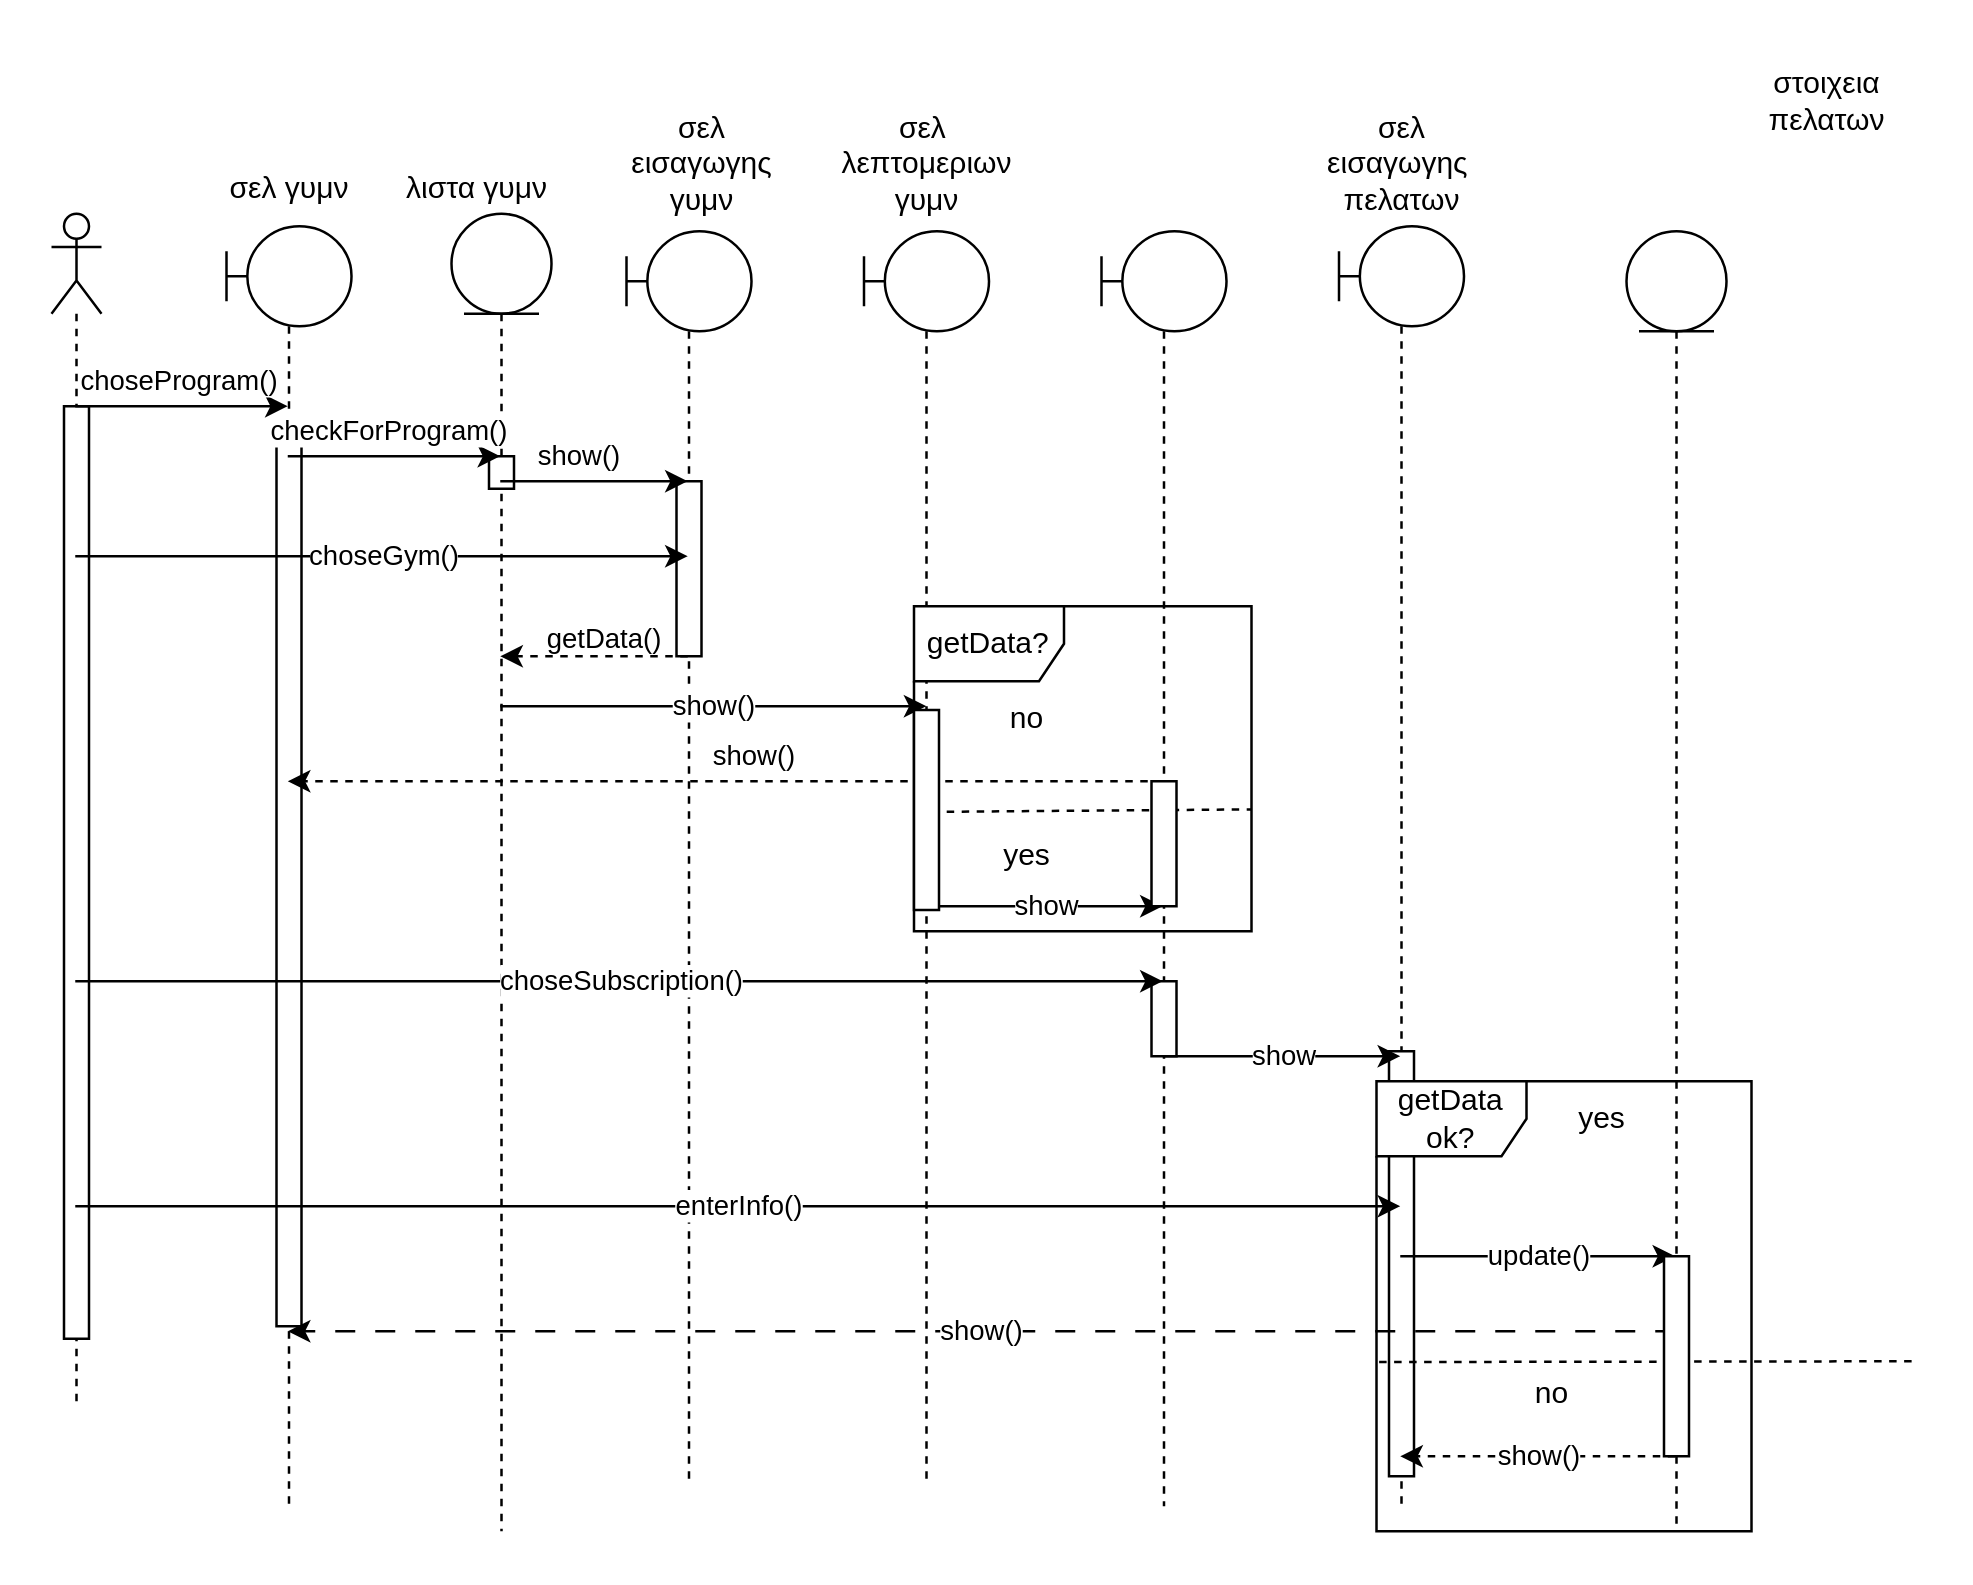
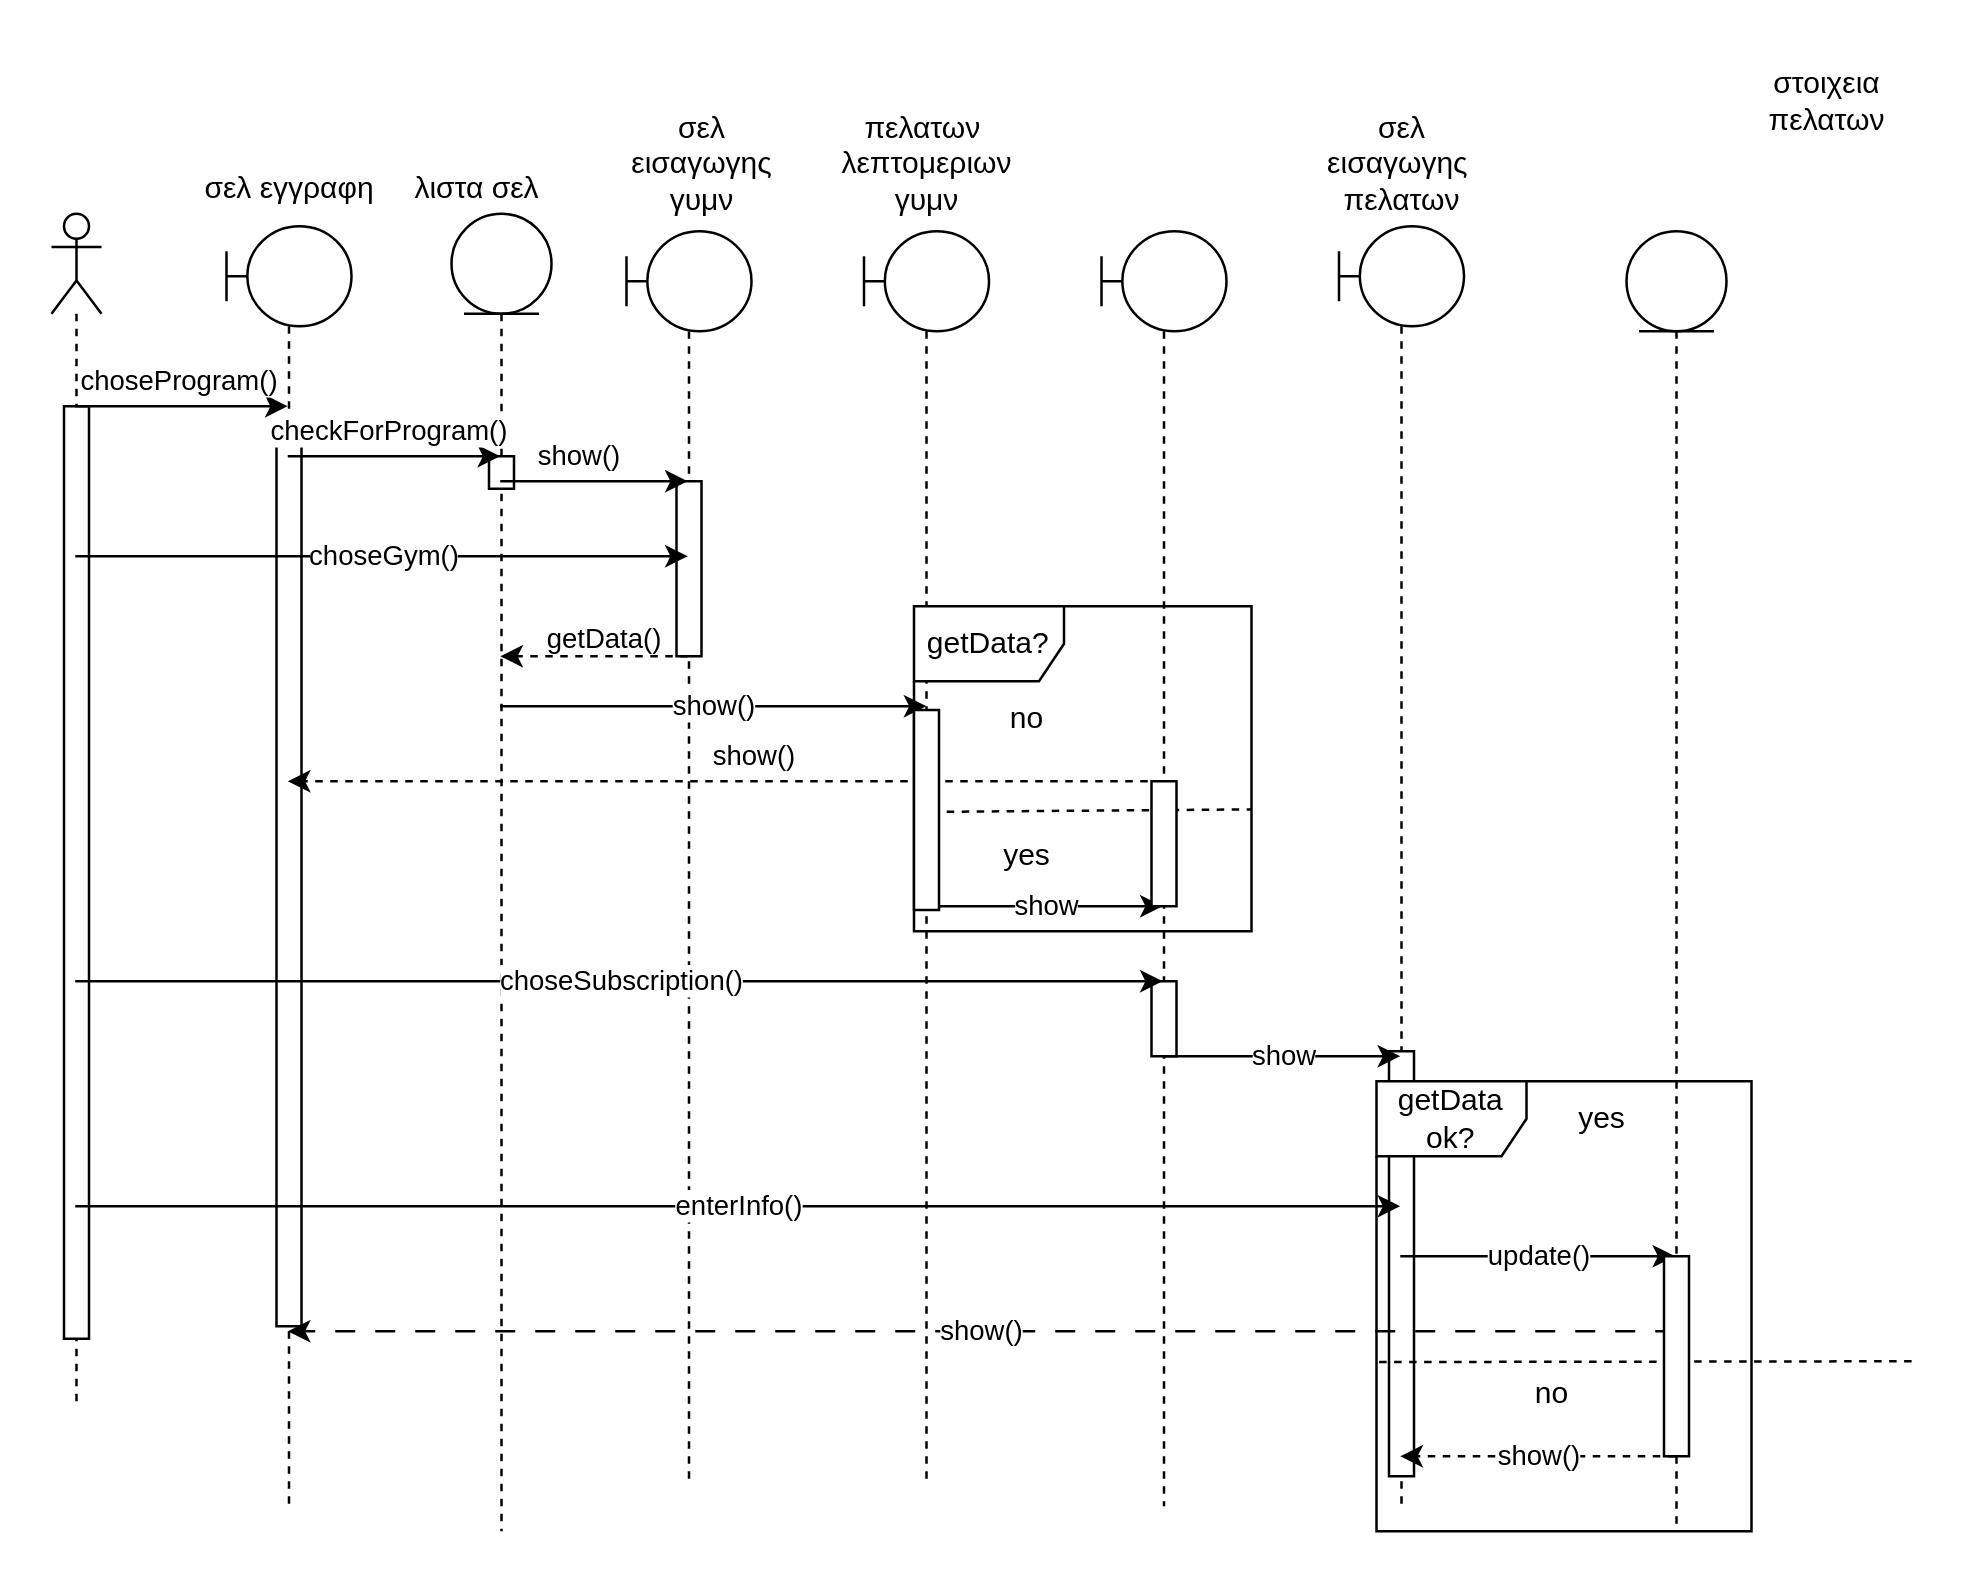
node "σελ λεπτομεριων γυμν": label "σελ λεπτομεριων γυμν" -> "πελατων λεπτομεριων γυμν"
node "σελ γυμν": label "σελ γυμν" -> "σελ εγγραφη"
node "λιστα γυμν": label "λιστα γυμν" -> "λιστα σελ"
